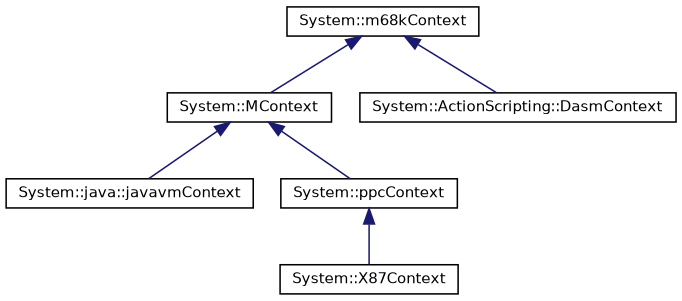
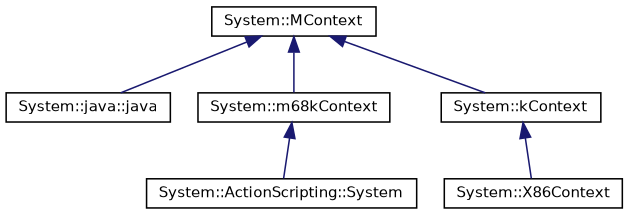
edge "System::MContext" -> "System::m68kContext": reversed
node "System::ActionScripting::DasmContext": label "System::ActionScripting::DasmContext" -> "System::ActionScripting::System"
node "System::java::javavmContext": label "System::java::javavmContext" -> "System::java::java"
node "System::ppcContext": label "System::ppcContext" -> "System::kContext"
node "System::X87Context": label "System::X87Context" -> "System::X86Context"
